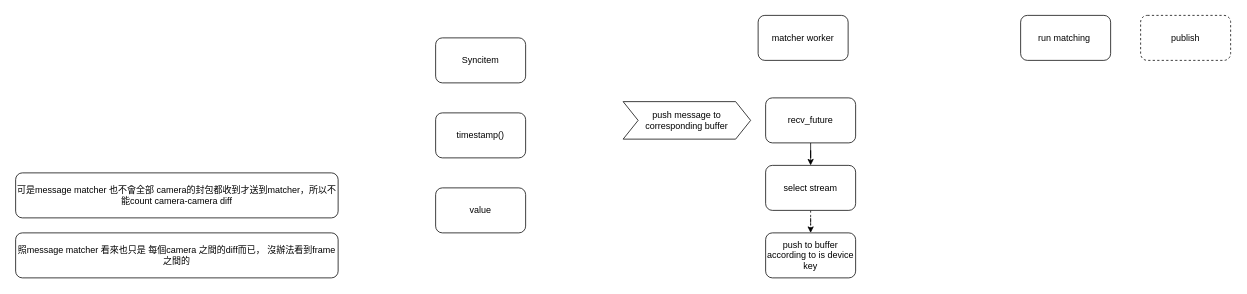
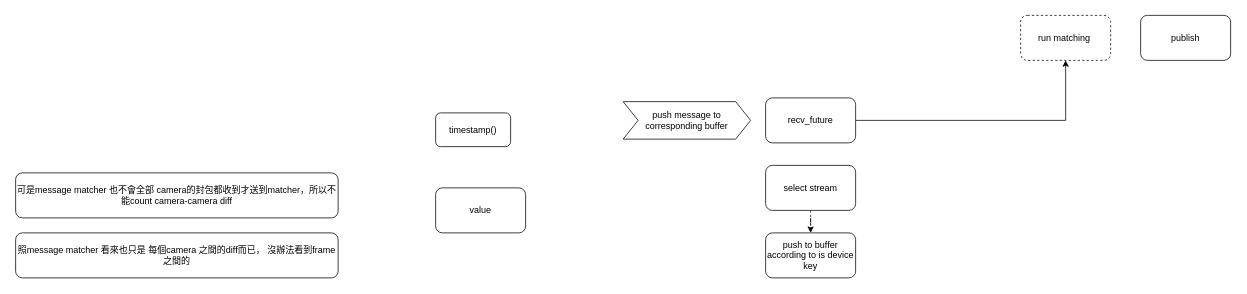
node "matcher worker": removed
node "run matching": style solid -> dashed
node "publish": style dashed -> solid
node "Syncitem": removed
node "timestamp()": size 90x45 -> 75x34
edge "recv_future" -> "select stream": now "recv_future" -> "run matching"
